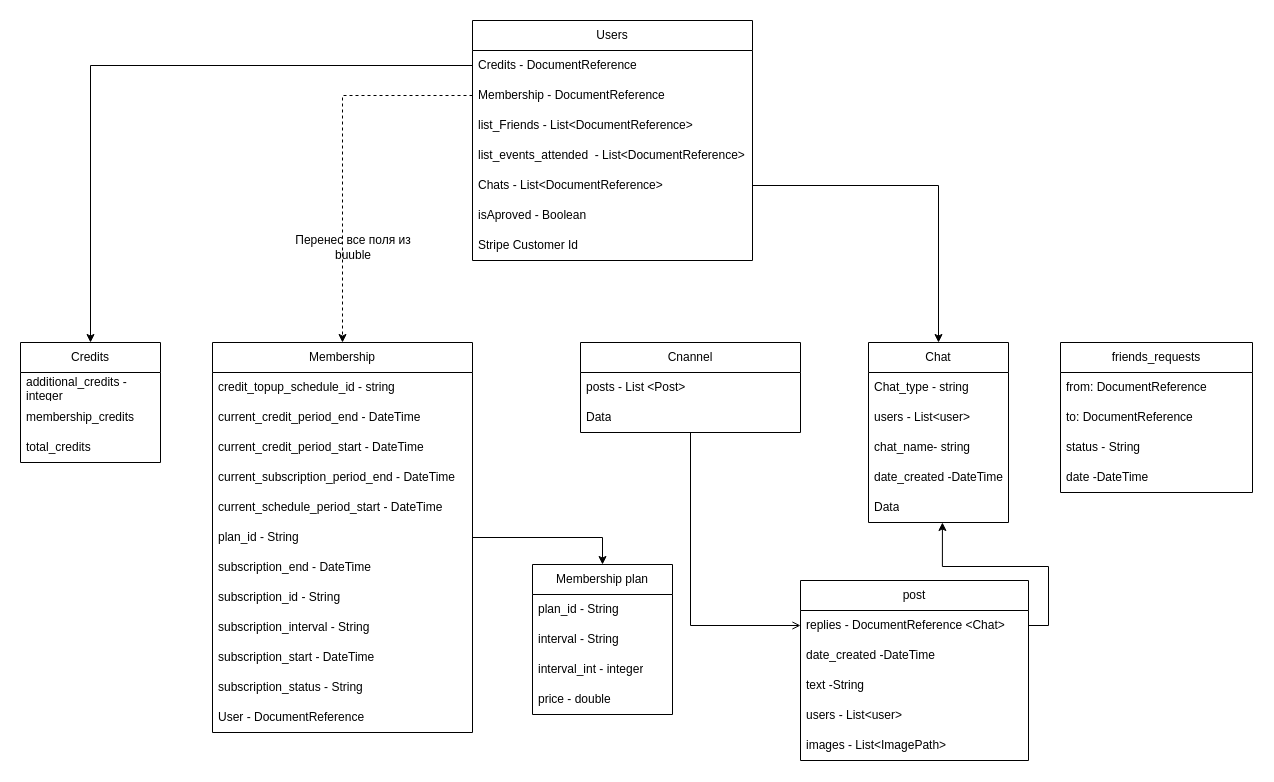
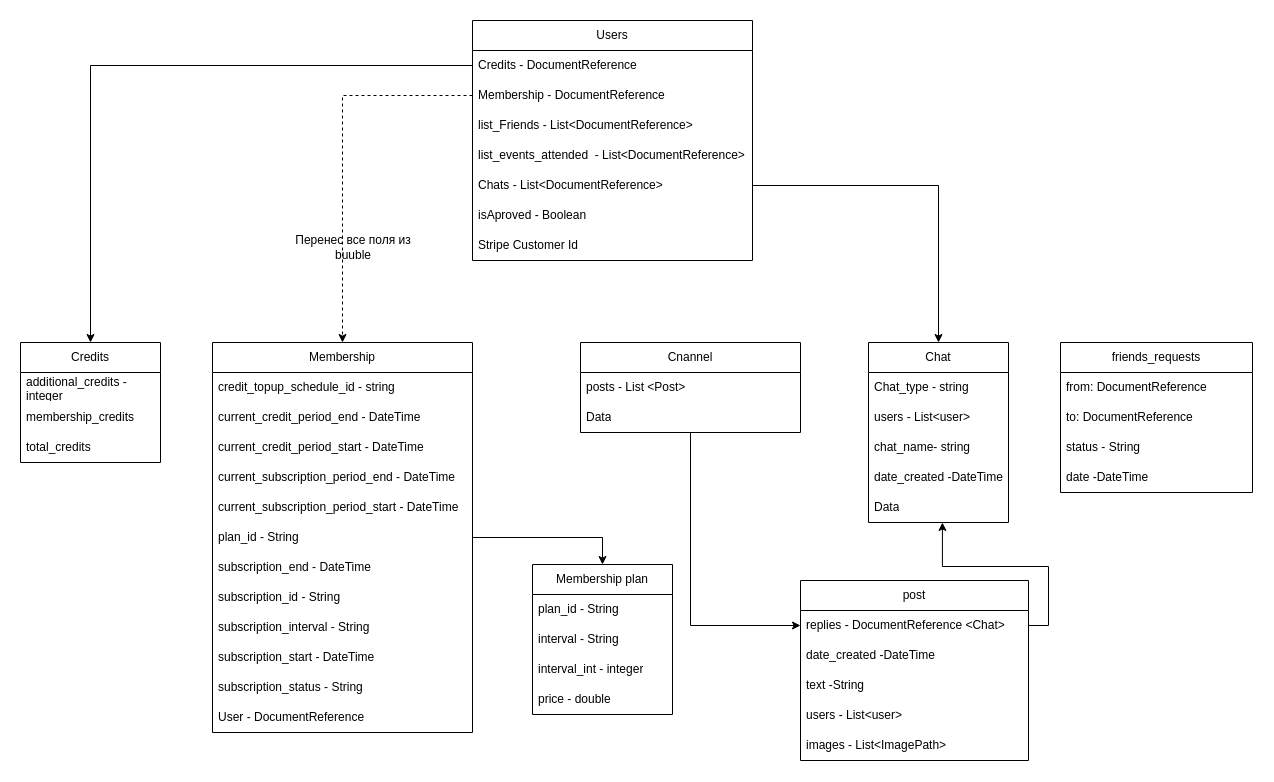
node "current_schedule_period_start - DateTime": label "current_schedule_period_start - DateTime" -> "current_subscription_period_start - DateTime"
edge "Cnannel" -> "post": arrowhead open -> classic
